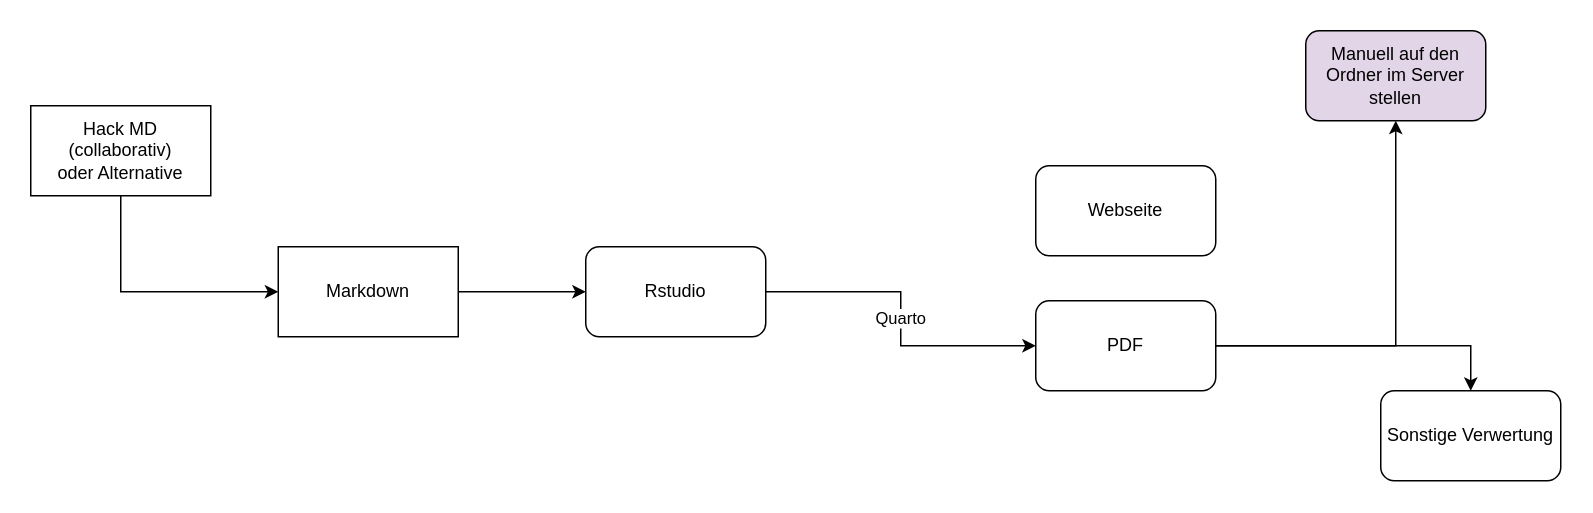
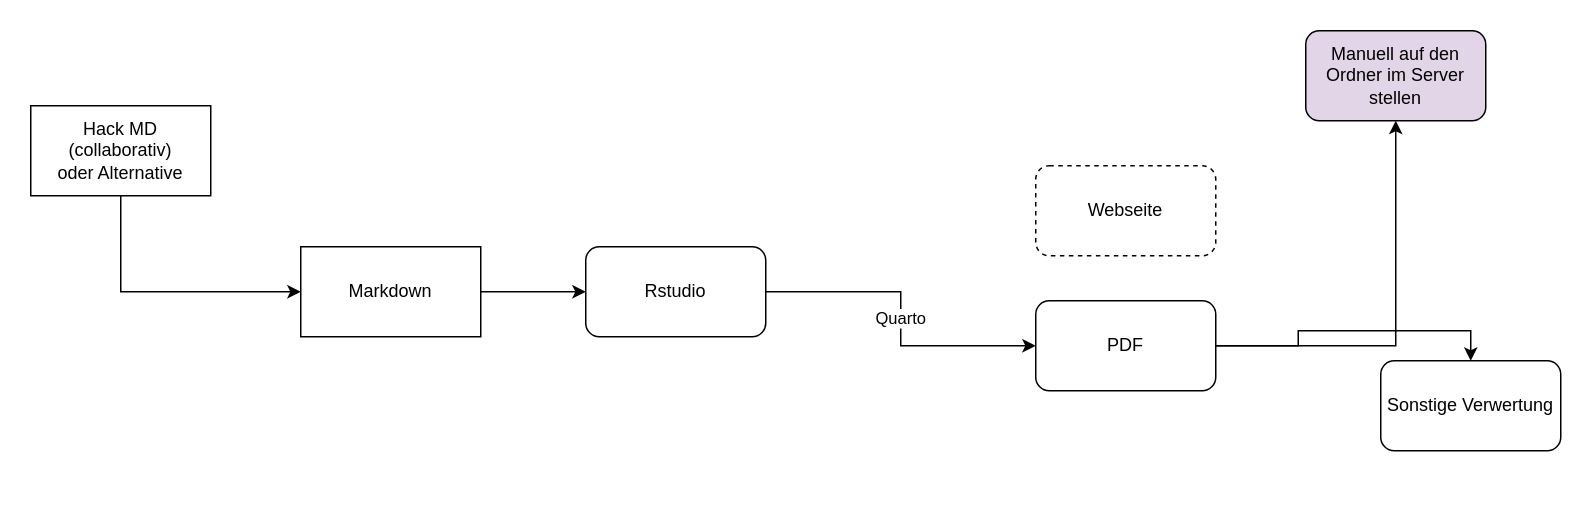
node "Webseite": style solid -> dashed
node "Markdown": moved (368, 292) -> (391, 292)
node "Sonstige Verwertung": moved (1471, 436) -> (1471, 406)
